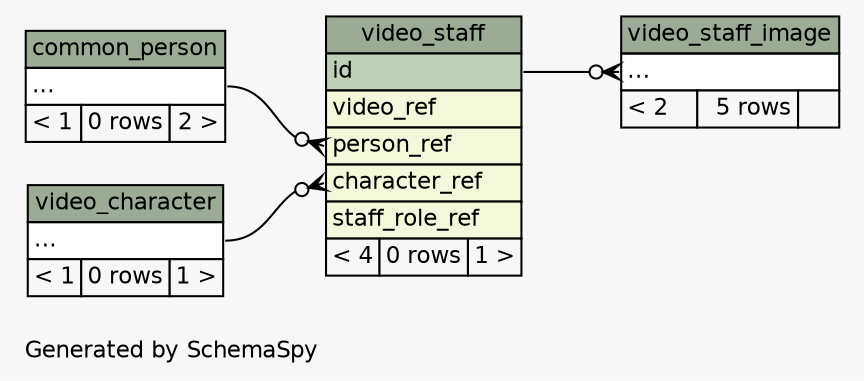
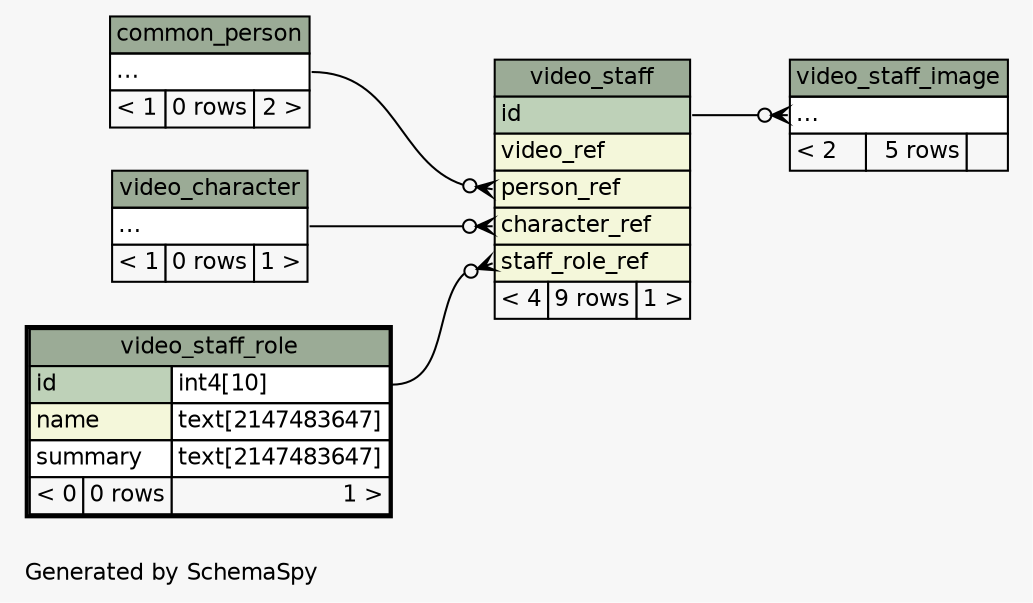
node "video_staff": text "0 rows" -> "9 rows"
node "video_staff_role": added
